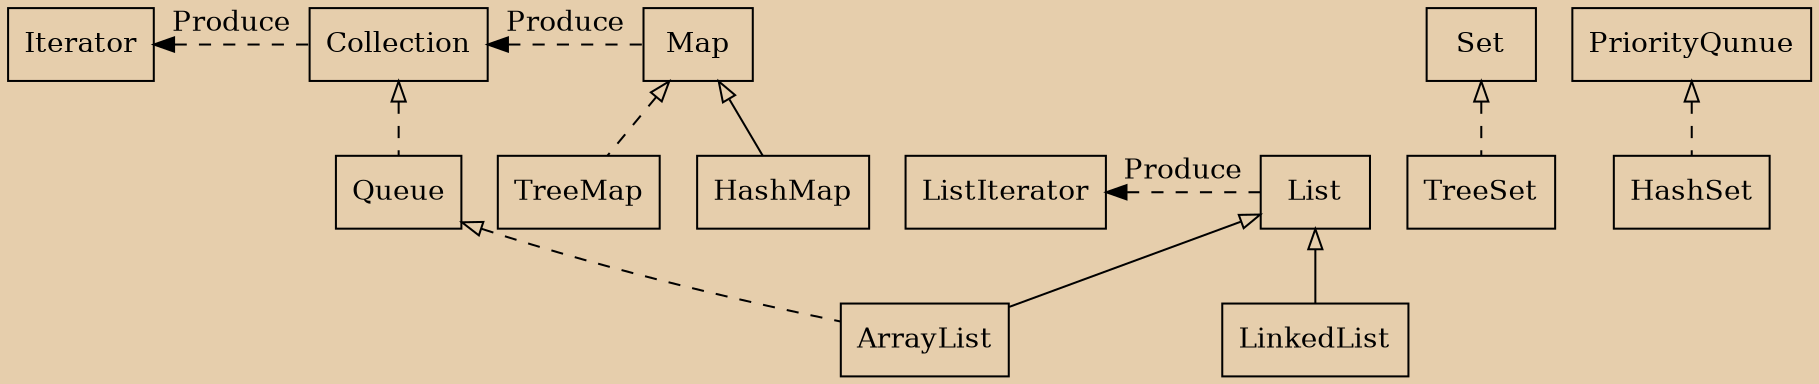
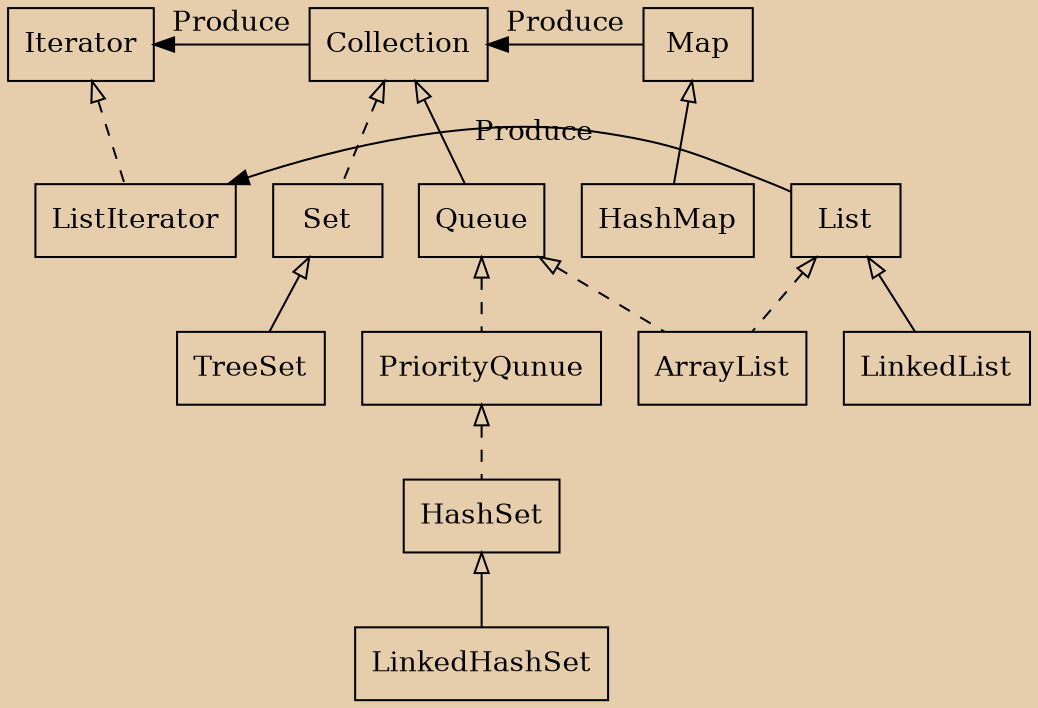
edge "Collection" -> "Iterator": style dashed -> solid
edge "Map" -> "Collection": style dashed -> solid
edge "Queue" -> "Collection": style dashed -> solid
edge "TreeSet" -> "Set": style dashed -> solid
edge "Set" -> "Collection": added
edge "ListIterator" -> "Iterator": added
node "TreeMap": removed
edge "List" -> "ListIterator": style dashed -> solid
edge "ArrayList" -> "List": style solid -> dashed
edge "PriorityQunue" -> "Queue": added
node "LinkedHashSet": added
